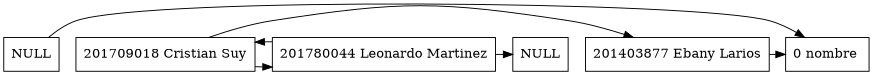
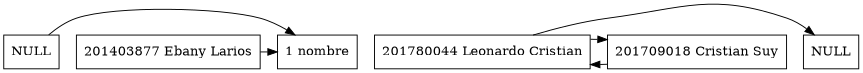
edge "201709018 Cristian Suy" -> "201403877 Ebany Larios": removed
node "201780044 Leonardo Martinez": label "201780044 Leonardo Martinez" -> "201780044 Leonardo Cristian"
node "0 nombre": label "0 nombre" -> "1 nombre"
